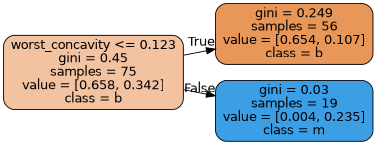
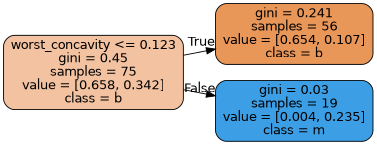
node "gini = 0.249 samples = 56 value = [0.654, 0.107] class = b": label "gini = 0.249 samples = 56 value = [0.654, 0.107] class = b" -> "gini = 0.241 samples = 56 value = [0.654, 0.107] class = b"
